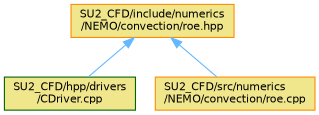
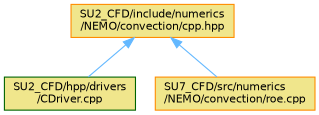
node "SU2_CFD/include/numerics /NEMO/convection/roe.hpp": label "SU2_CFD/include/numerics /NEMO/convection/roe.hpp" -> "SU2_CFD/include/numerics /NEMO/convection/cpp.hpp"
node "SU2_CFD/src/numerics /NEMO/convection/roe.cpp": label "SU2_CFD/src/numerics /NEMO/convection/roe.cpp" -> "SU7_CFD/src/numerics /NEMO/convection/roe.cpp"
